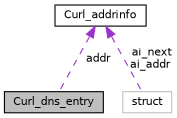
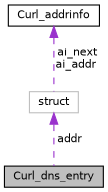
edge "Curl_dns_entry" -> "Curl_addrinfo": now "Curl_dns_entry" -> "struct"
